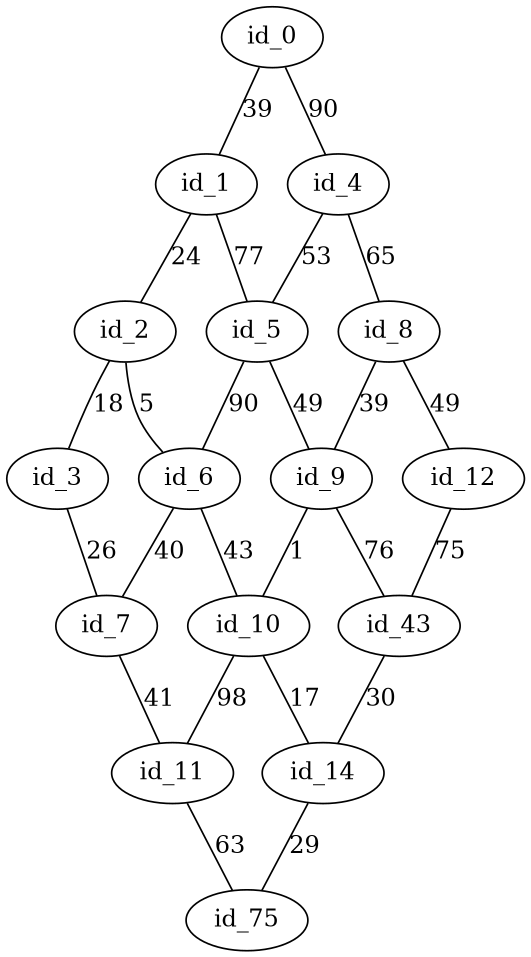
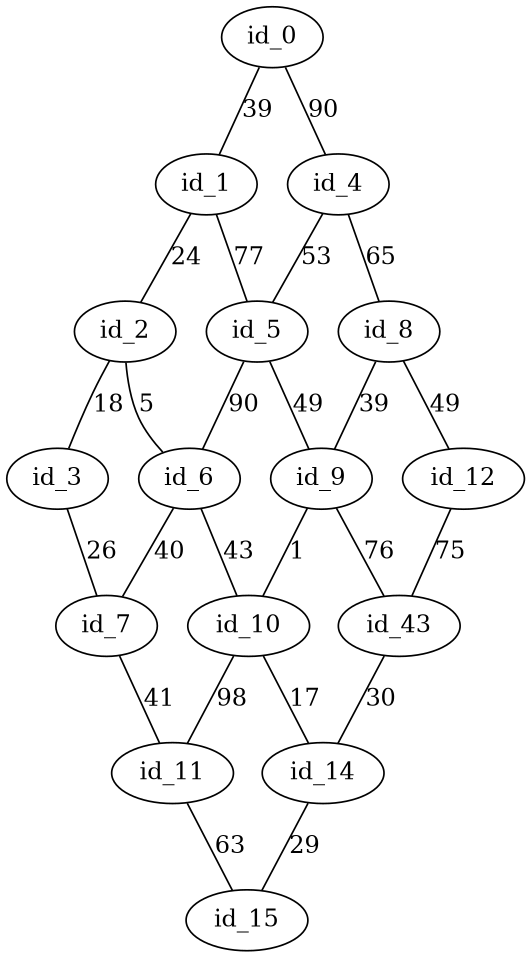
node "id_75": label "id_75" -> "id_15"
